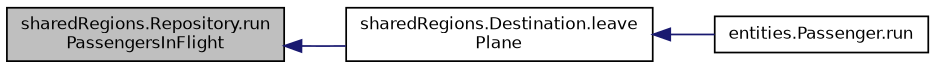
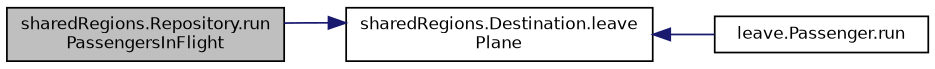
node "entities.Passenger.run": label "entities.Passenger.run" -> "leave.Passenger.run"
edge "sharedRegions.Destination.leave Plane" -> "sharedRegions.Repository.run PassengersInFlight": reversed
